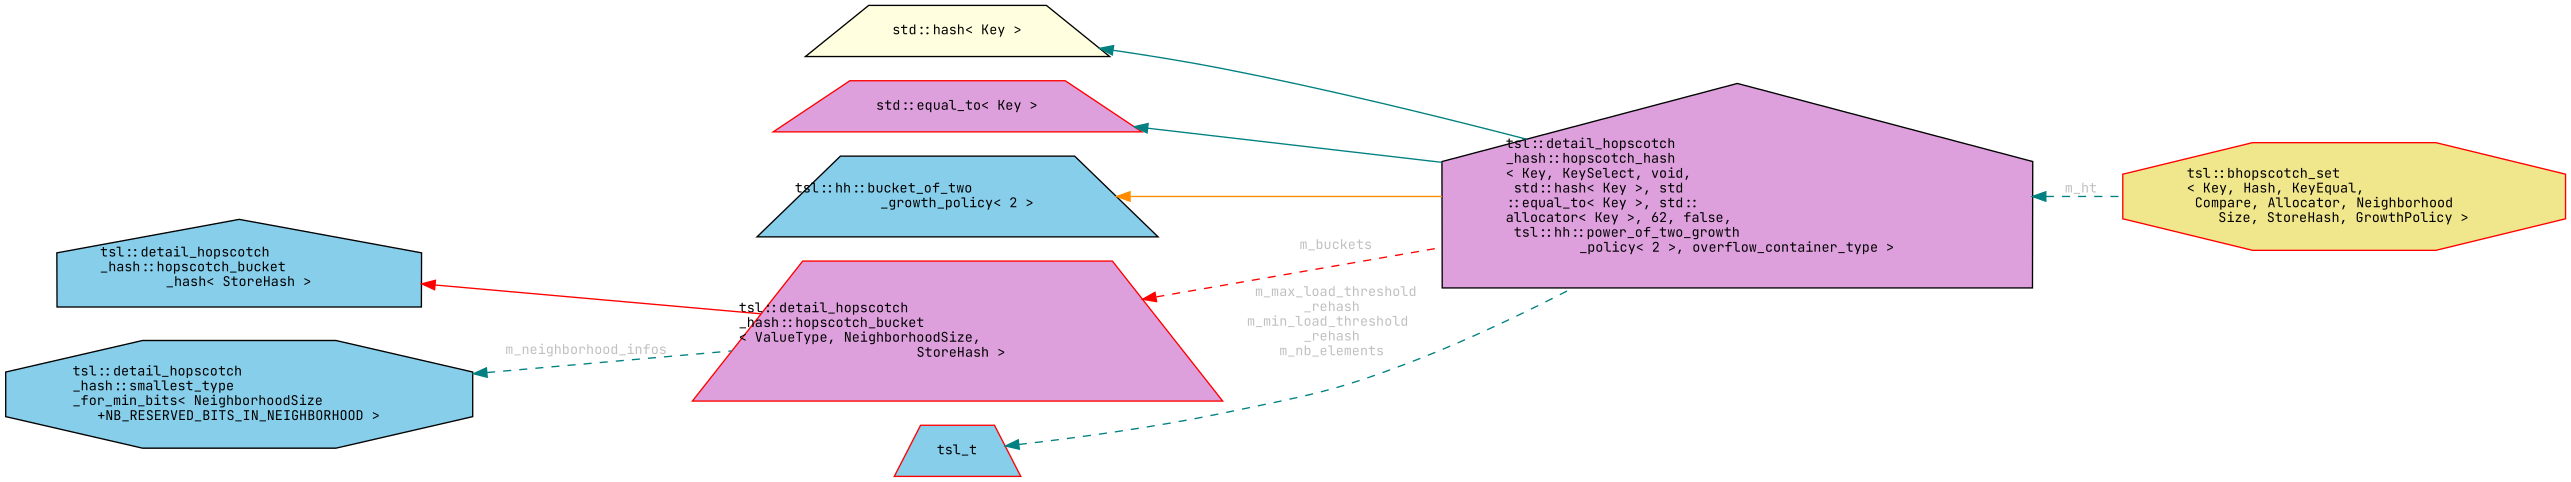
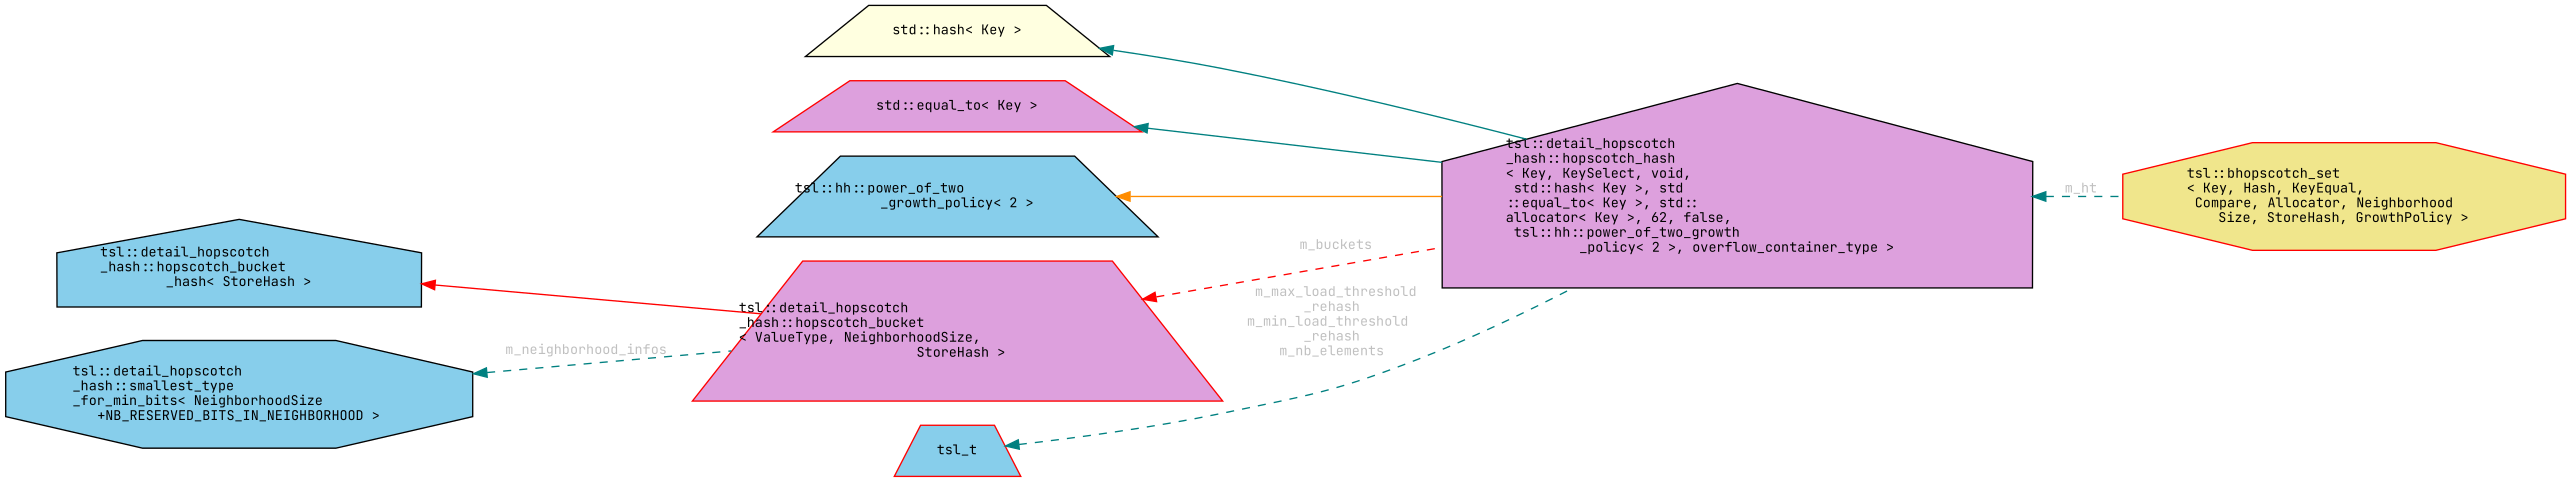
node "tsl::hh::bucket_of_two _growth_policy< 2 >": label "tsl::hh::bucket_of_two _growth_policy< 2 >" -> "tsl::hh::power_of_two _growth_policy< 2 >"
